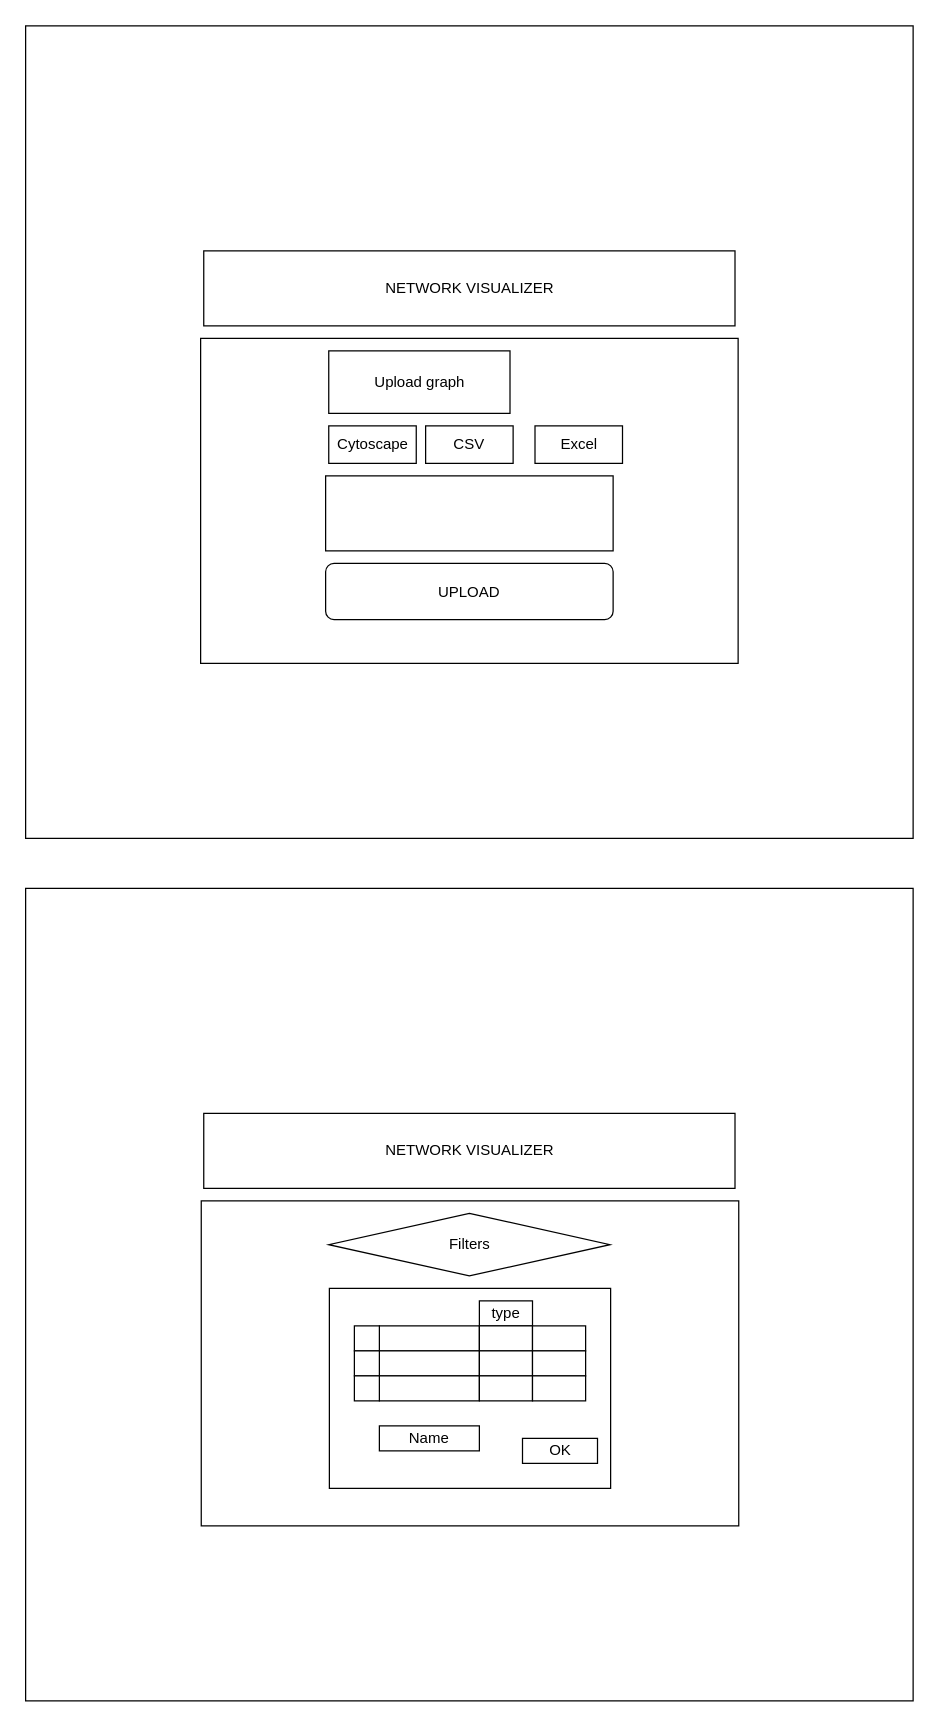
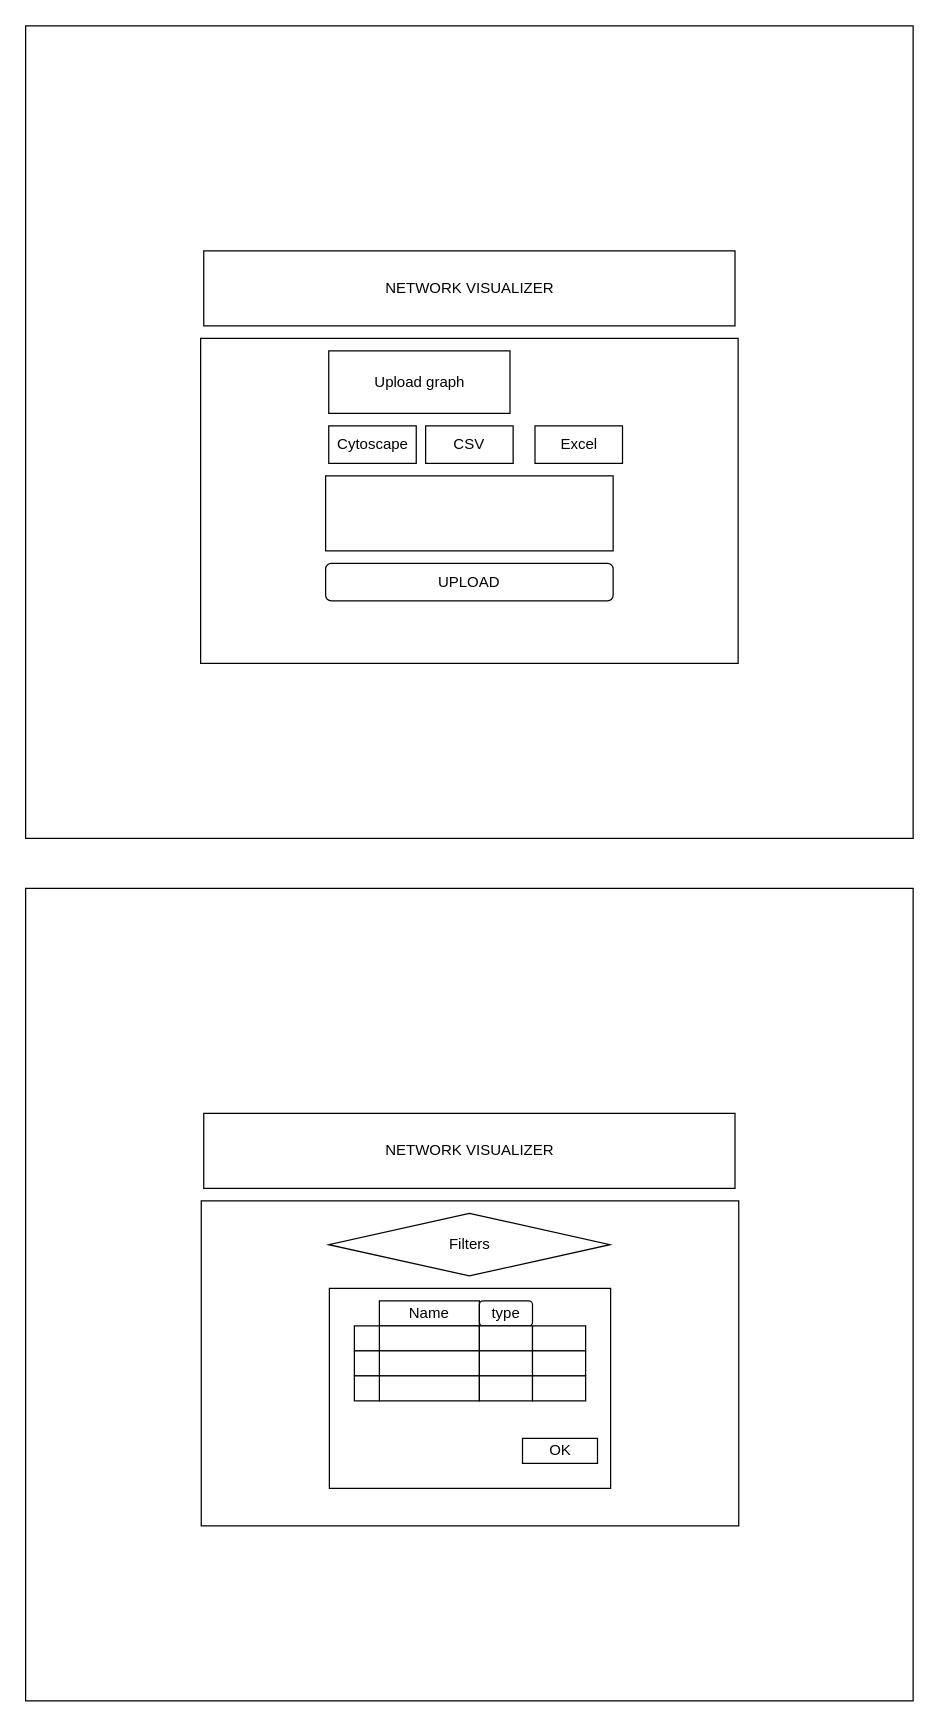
node "UPLOAD": size 288x56 -> 288x38
node "type": shape rectangle -> rounded rectangle
node "Name": moved (429, 1438) -> (429, 1313)
